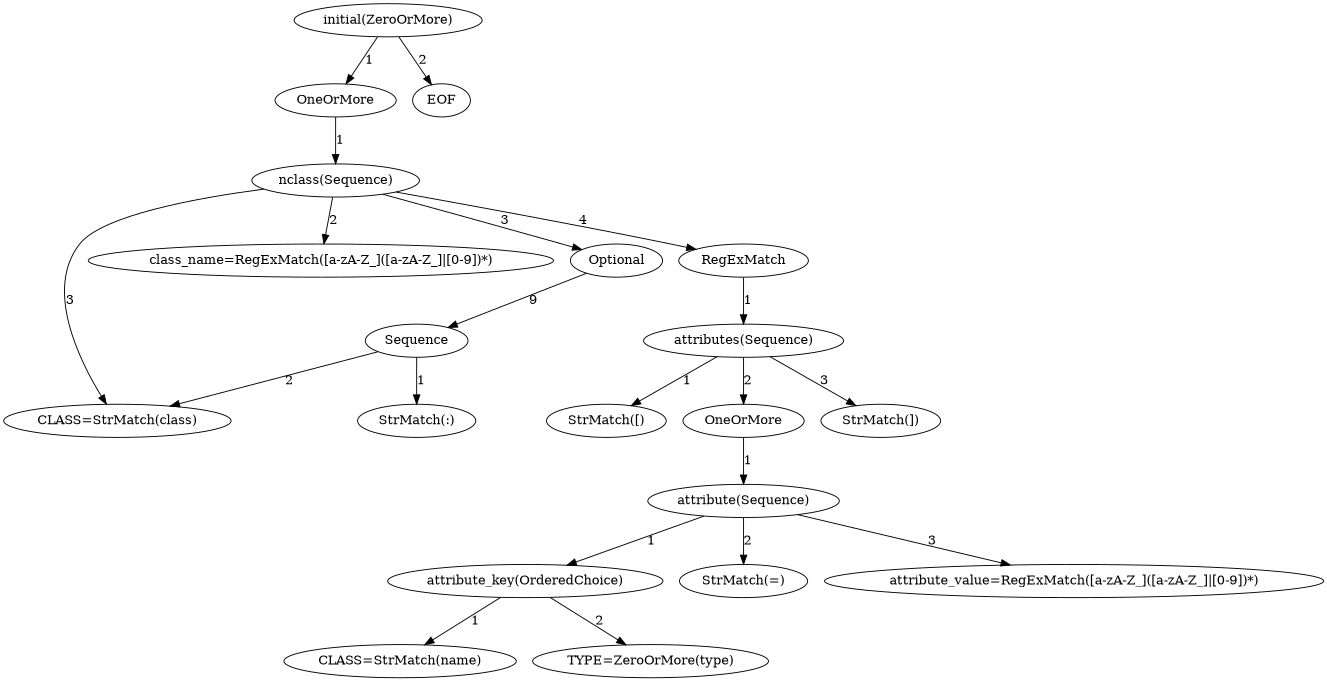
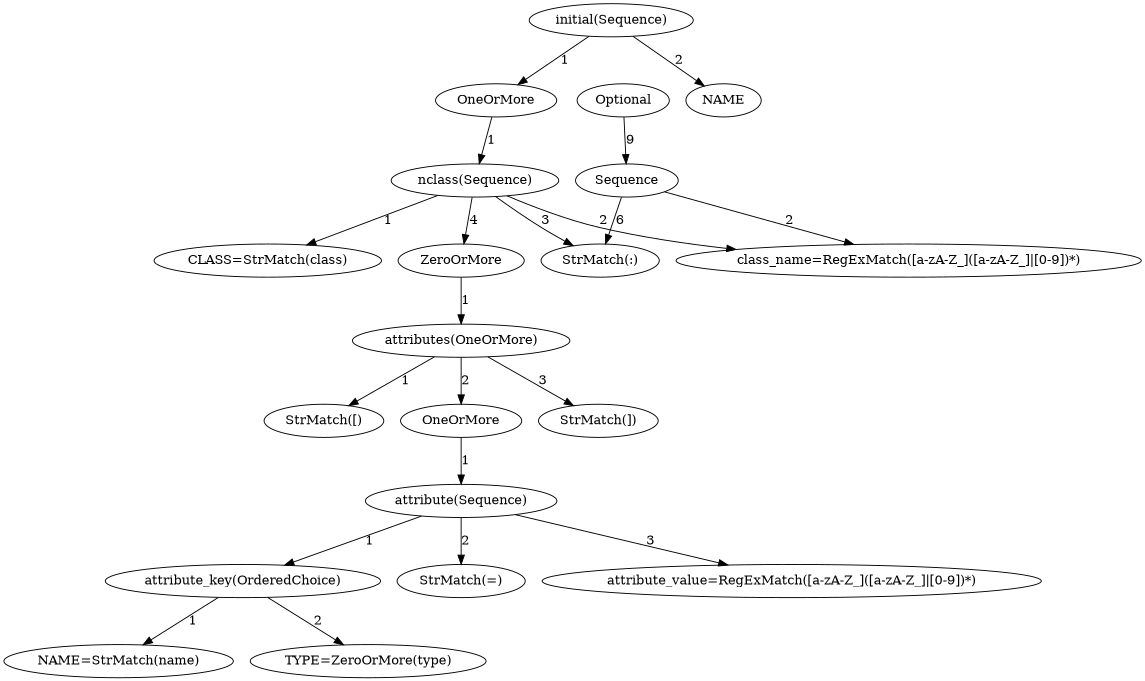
node "initial(ZeroOrMore)": label "initial(ZeroOrMore)" -> "initial(Sequence)"
node "EOF": label "EOF" -> "NAME"
edge "nclass(Sequence)" -> "Optional": now "nclass(Sequence)" -> "StrMatch(:)"
node "RegExMatch": label "RegExMatch" -> "ZeroOrMore"
edge "nclass(Sequence)" -> "CLASS=StrMatch(class)": label "3" -> "1"
node "attributes(Sequence)": label "attributes(Sequence)" -> "attributes(OneOrMore)"
edge "Sequence" -> "CLASS=StrMatch(class)": now "Sequence" -> "class_name=RegExMatch([a-zA-Z_]([a-zA-Z_]|[0-9])*)"
edge "Sequence" -> "StrMatch(:)": label "1" -> "6"
node "CLASS=StrMatch(name)": label "CLASS=StrMatch(name)" -> "NAME=StrMatch(name)"
